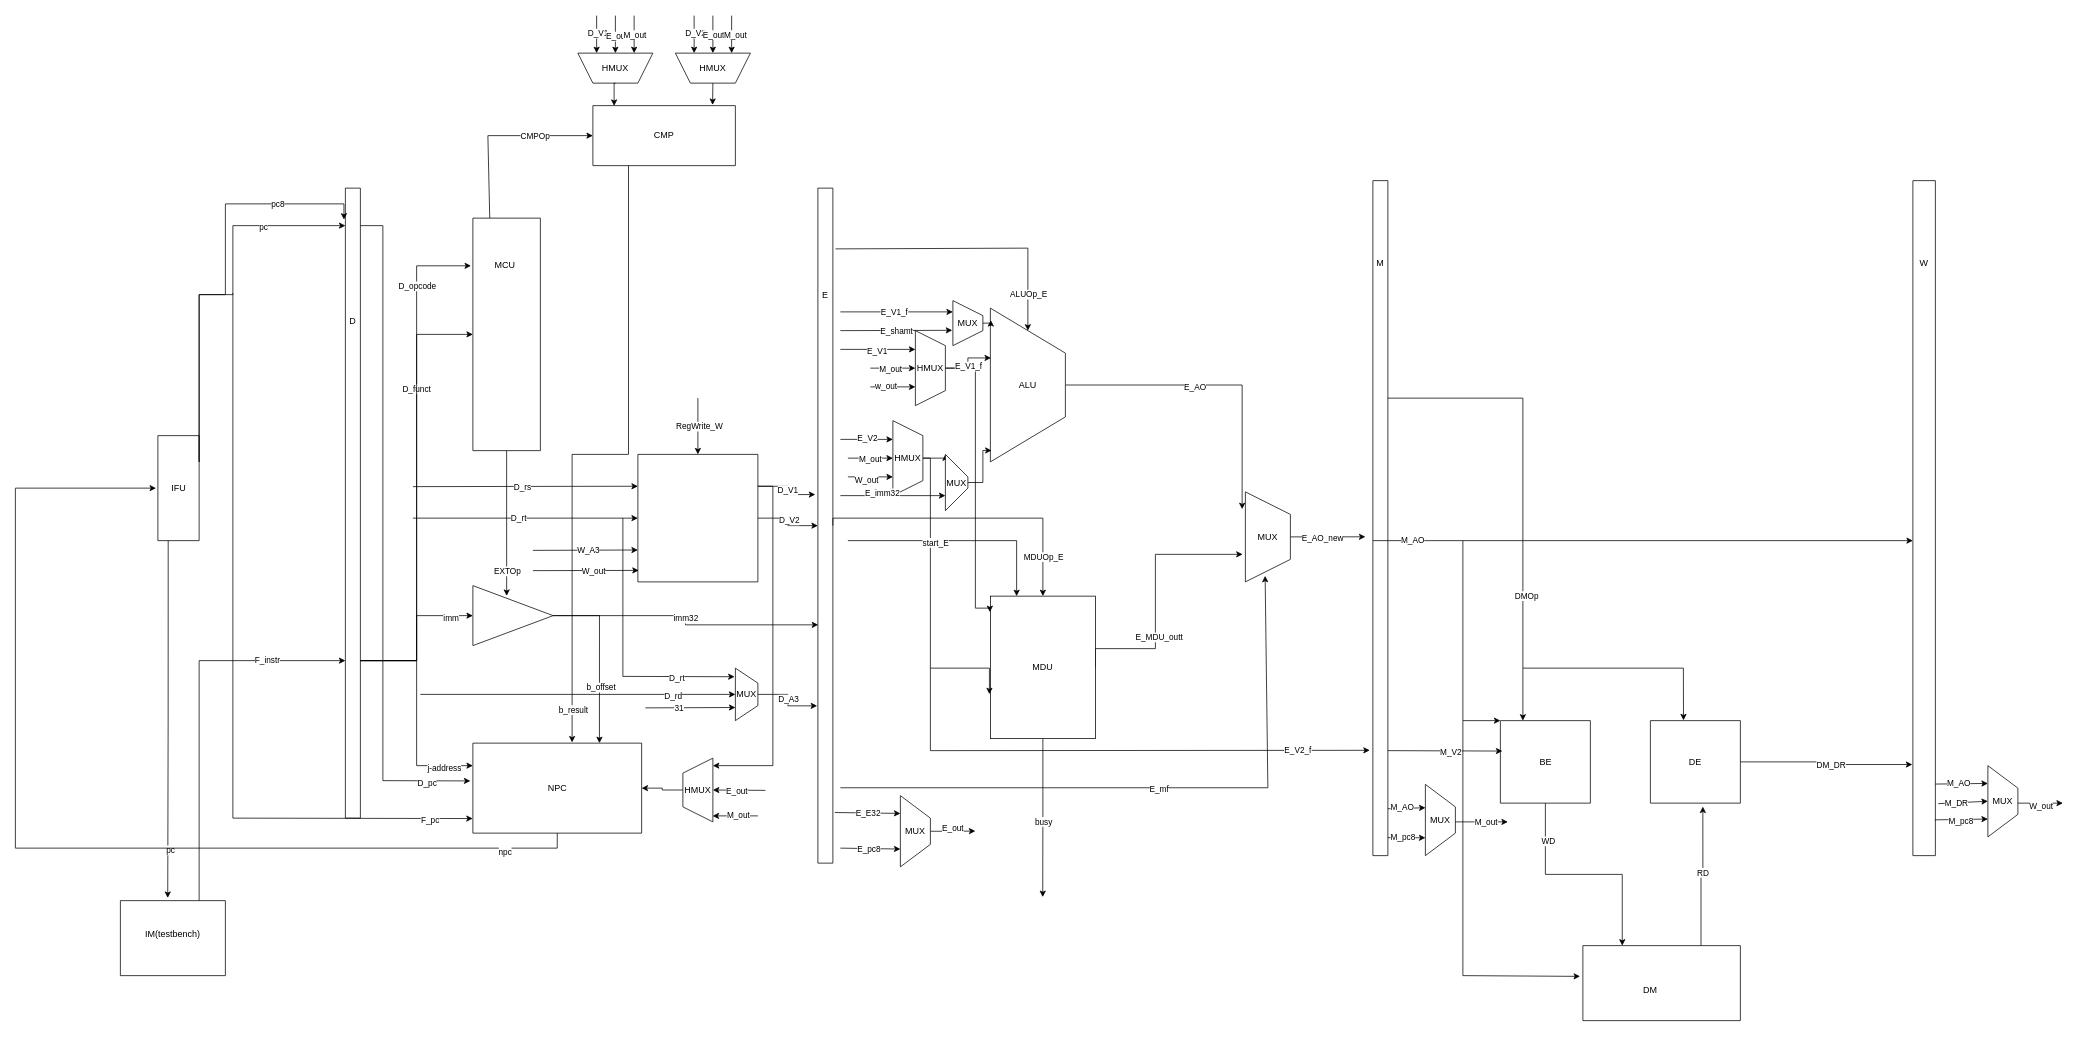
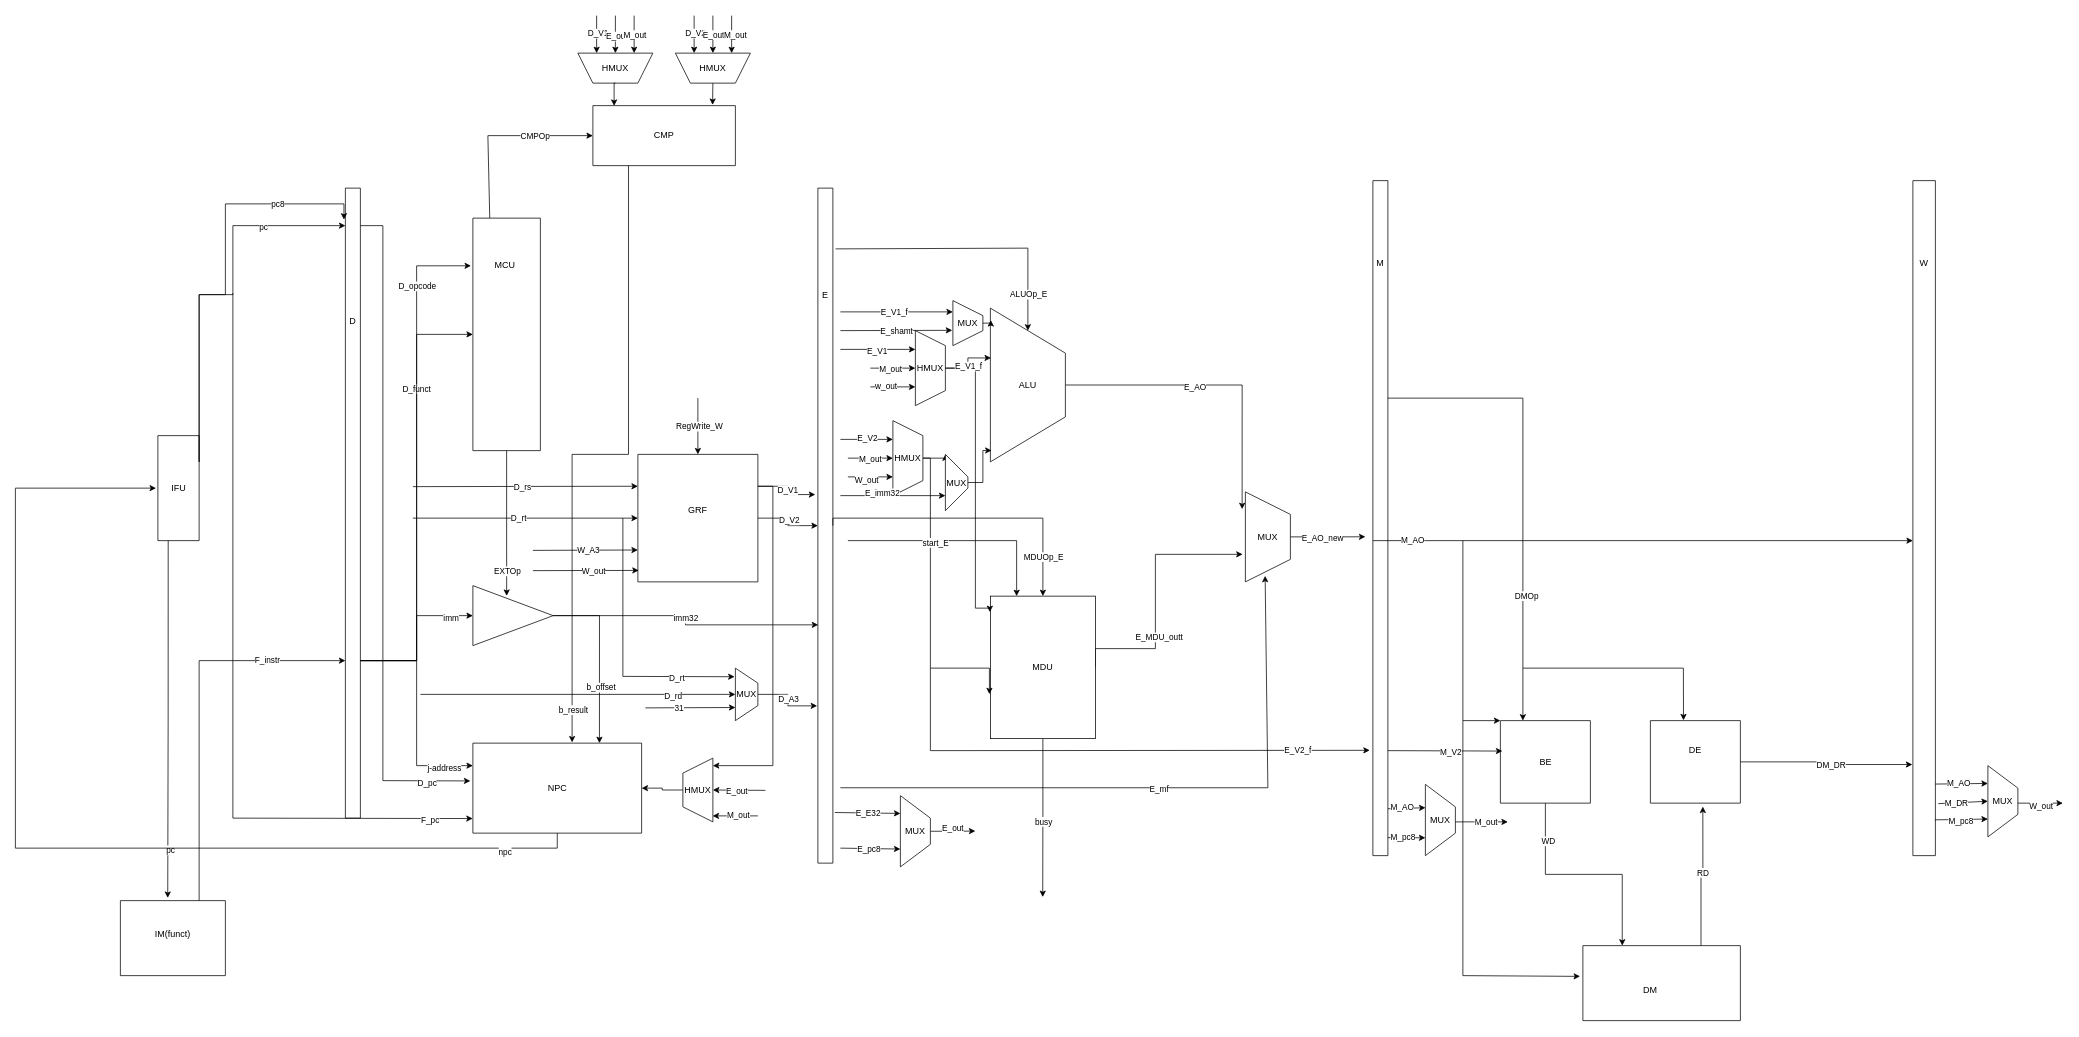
node "GRF": added
node "DE": moved (1695, 762) -> (1695, 750)
node "IM(testbench)": label "IM(testbench)" -> "IM(funct)"
